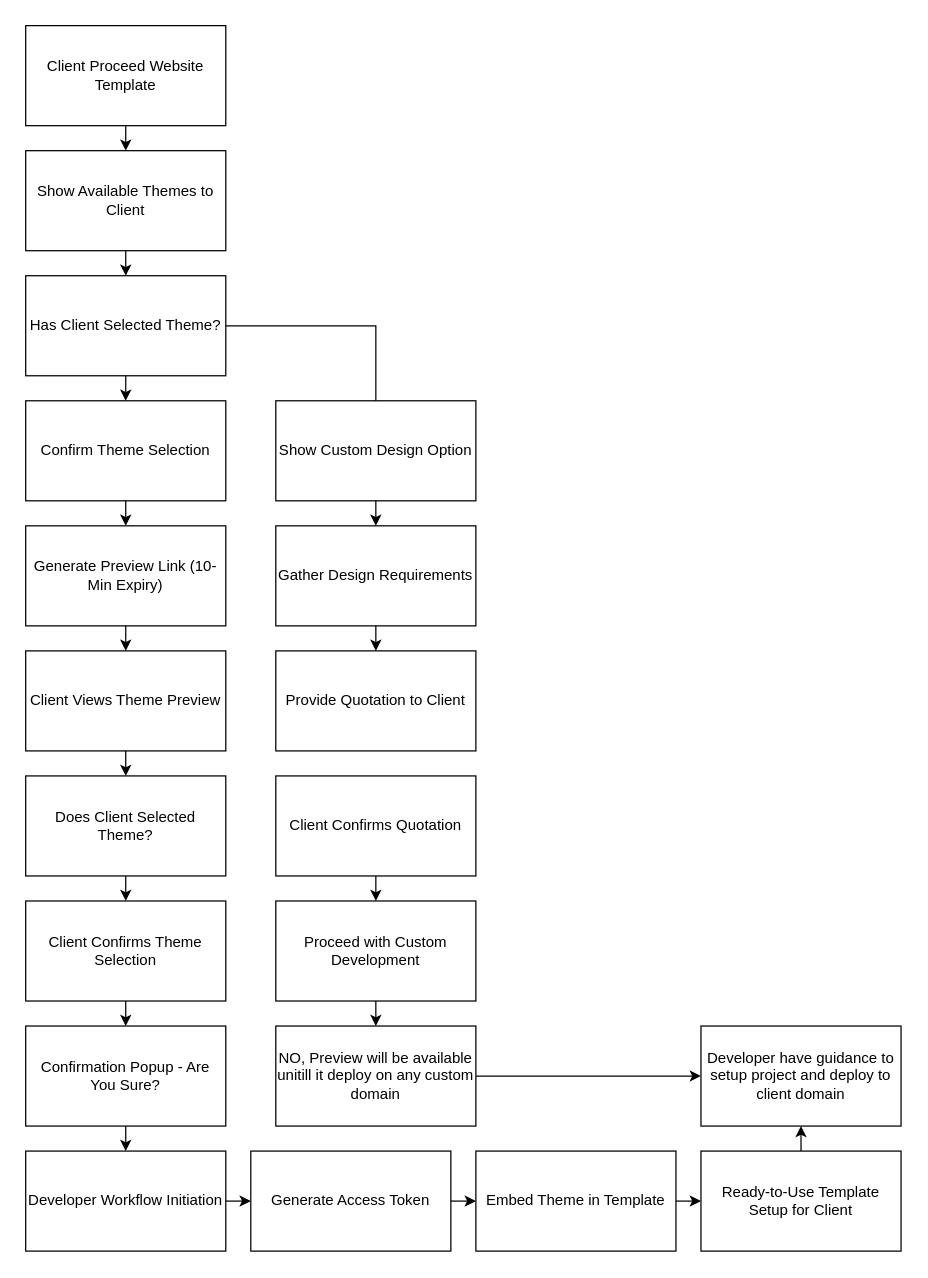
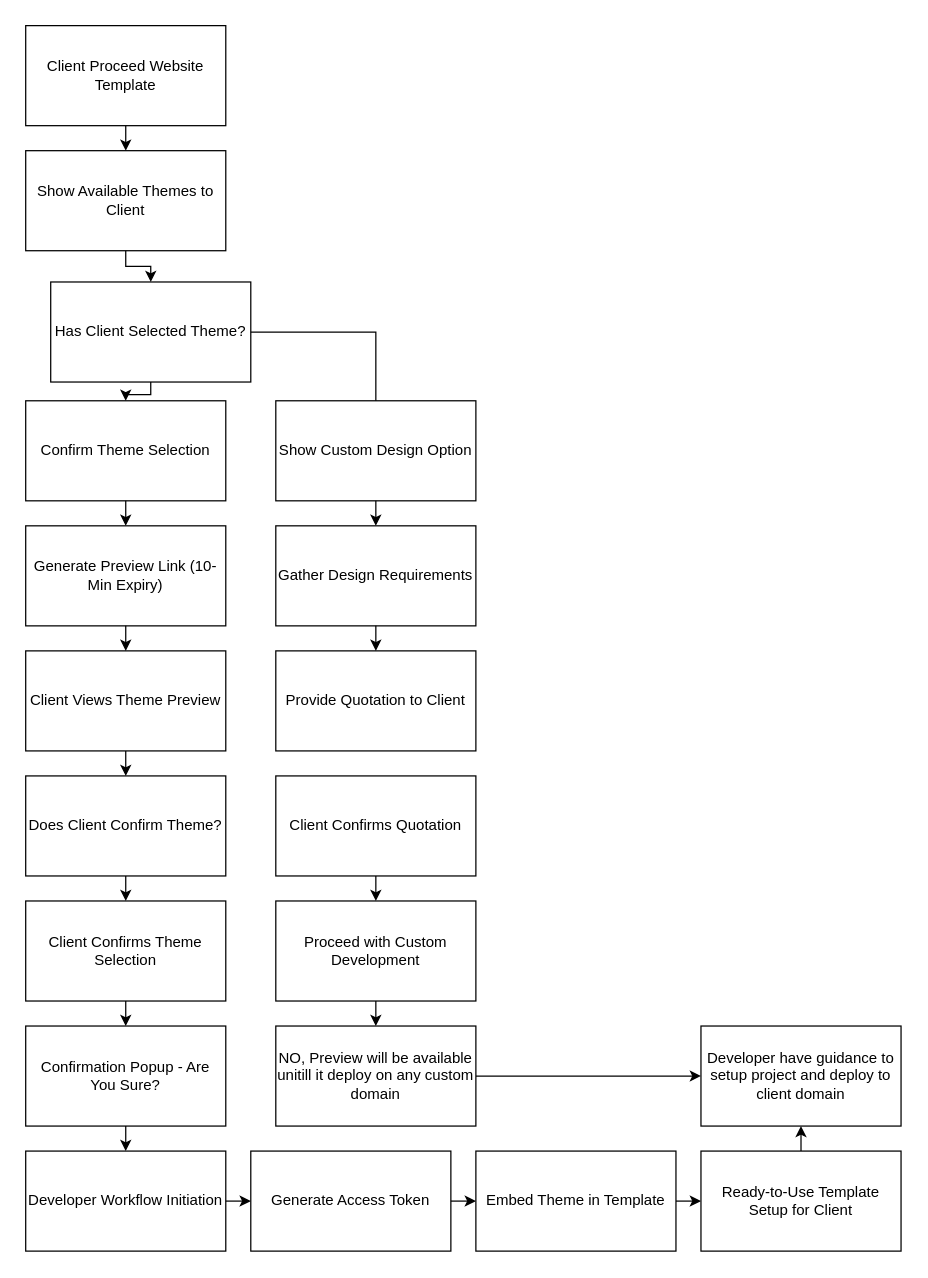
node "Has Client Selected Theme?": moved (126, 326) -> (151, 332)
node "Does Client Selected Theme?": label "Does Client Selected Theme?" -> "Does Client Confirm Theme?"
